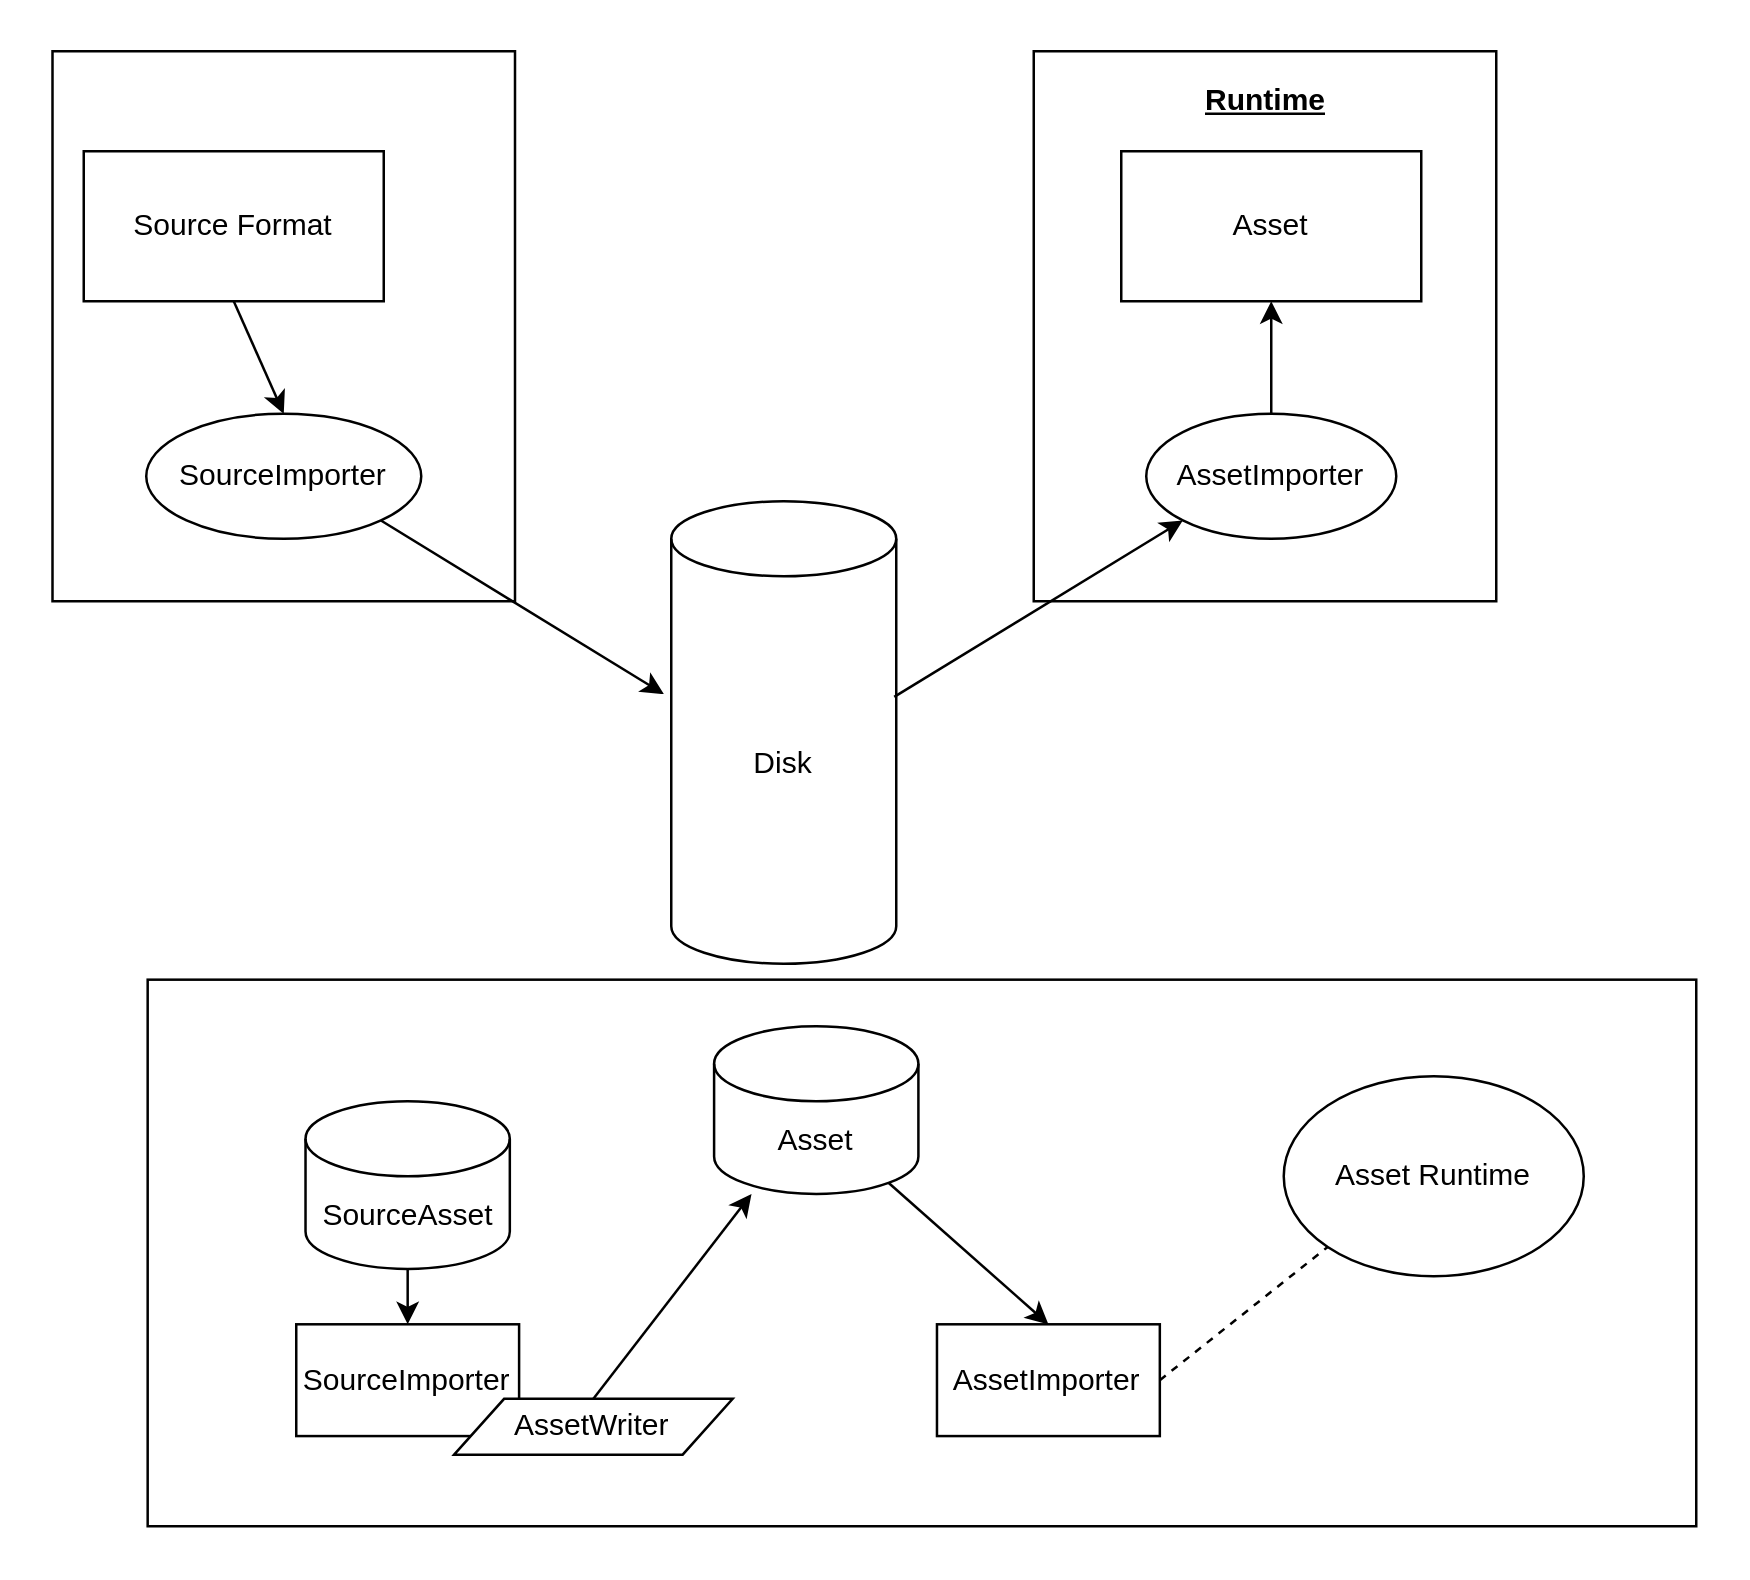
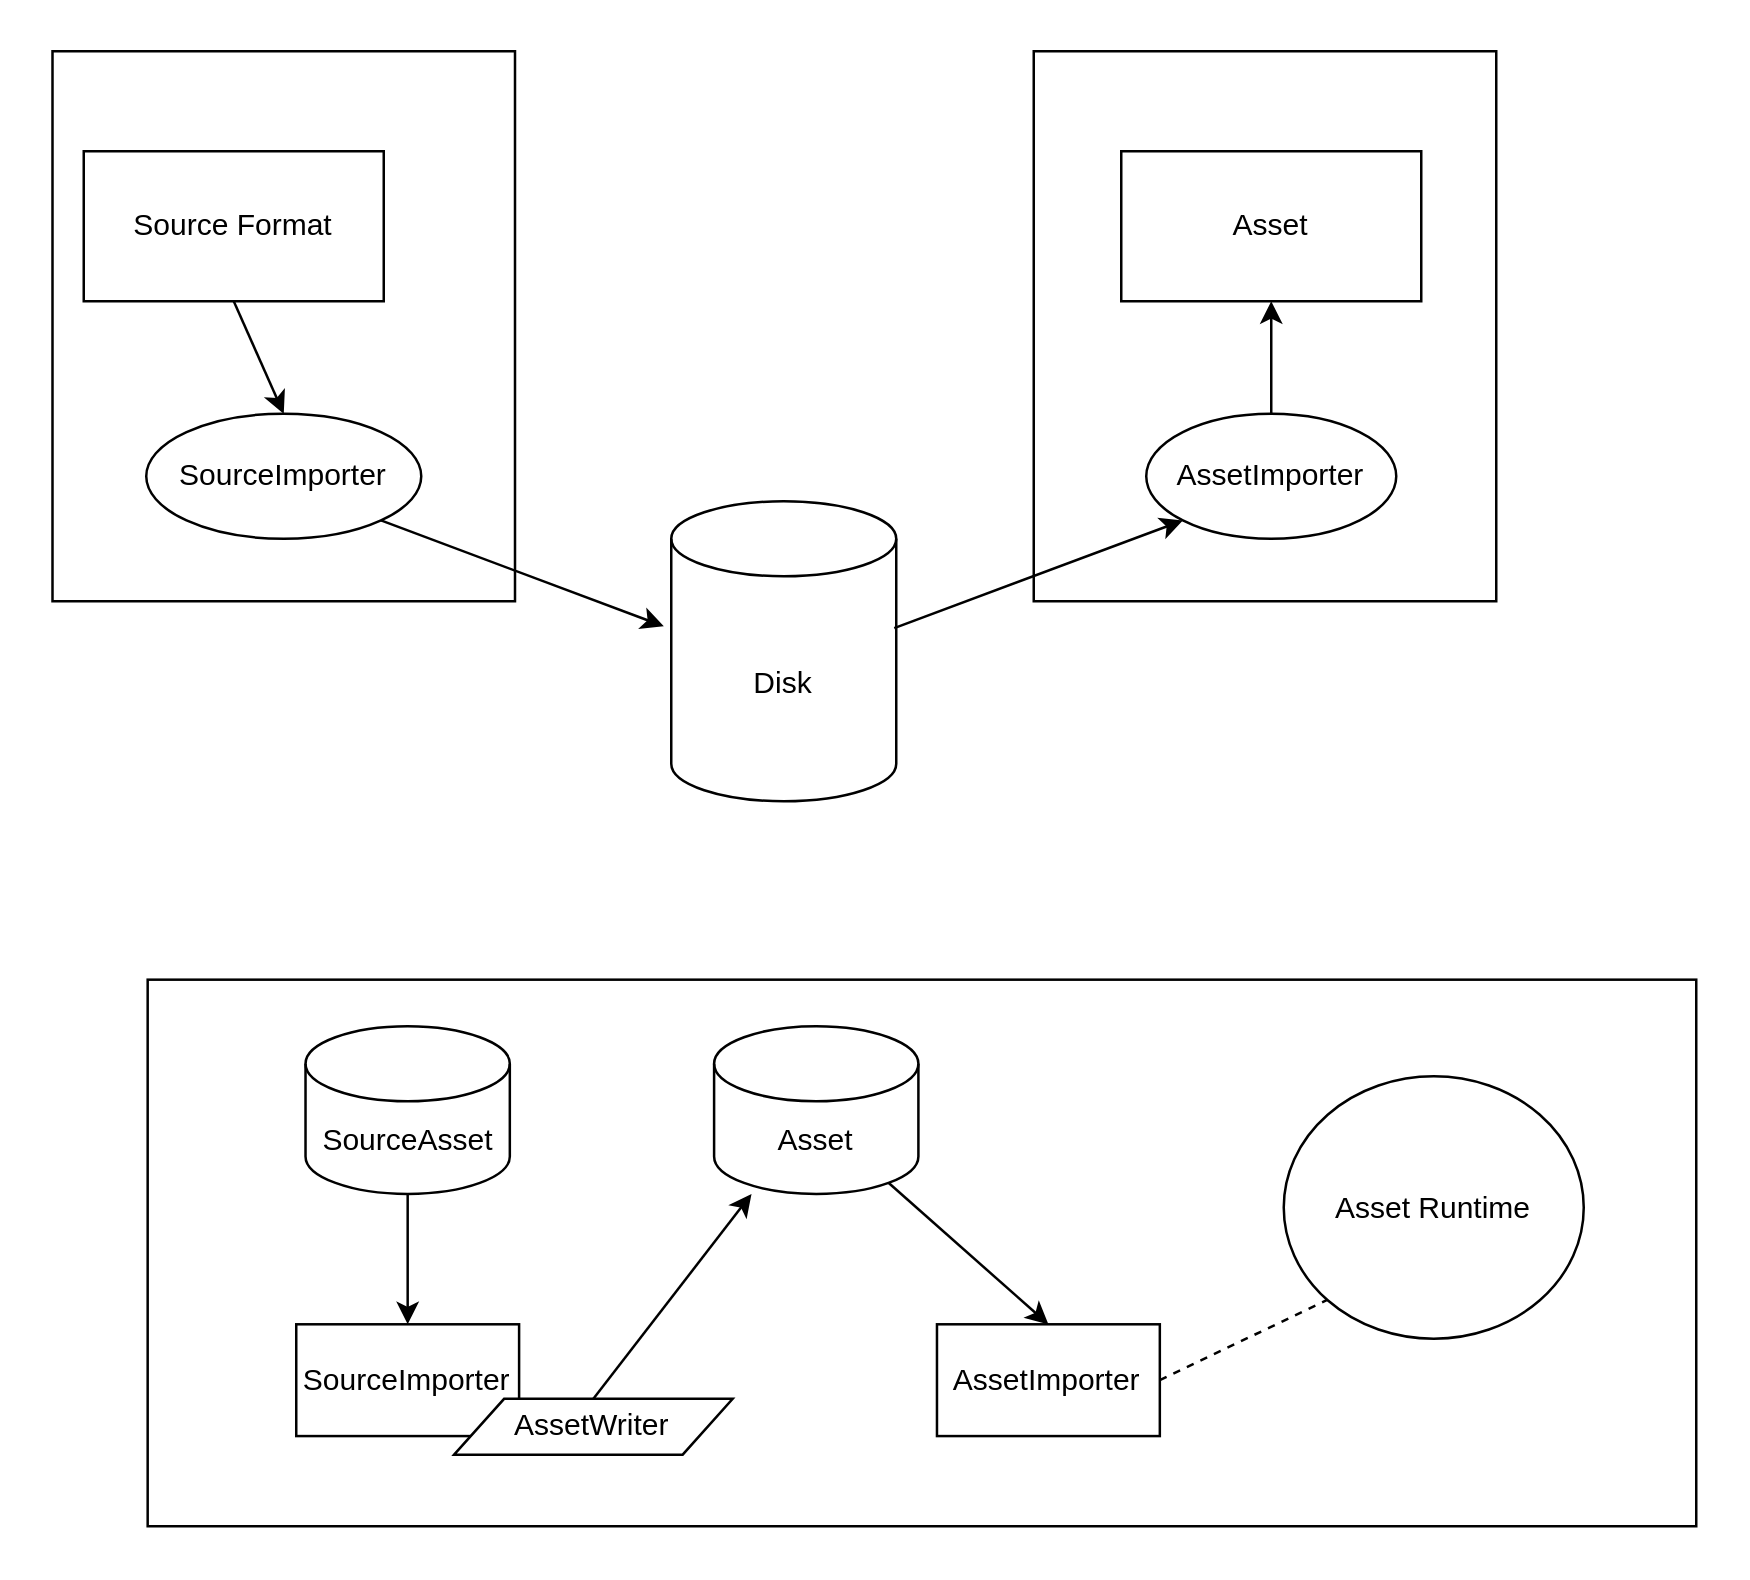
node "Runtime": removed
node "Disk": size 225x463 -> 225x300
node "Asset Runtime": size 300x200 -> 300x263
node "SourceAsset": moved (408, 1185) -> (408, 1110)
